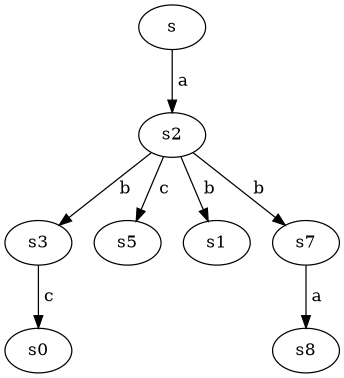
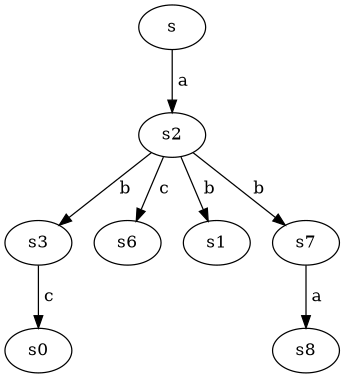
node "s5": label "s5" -> "s6"
